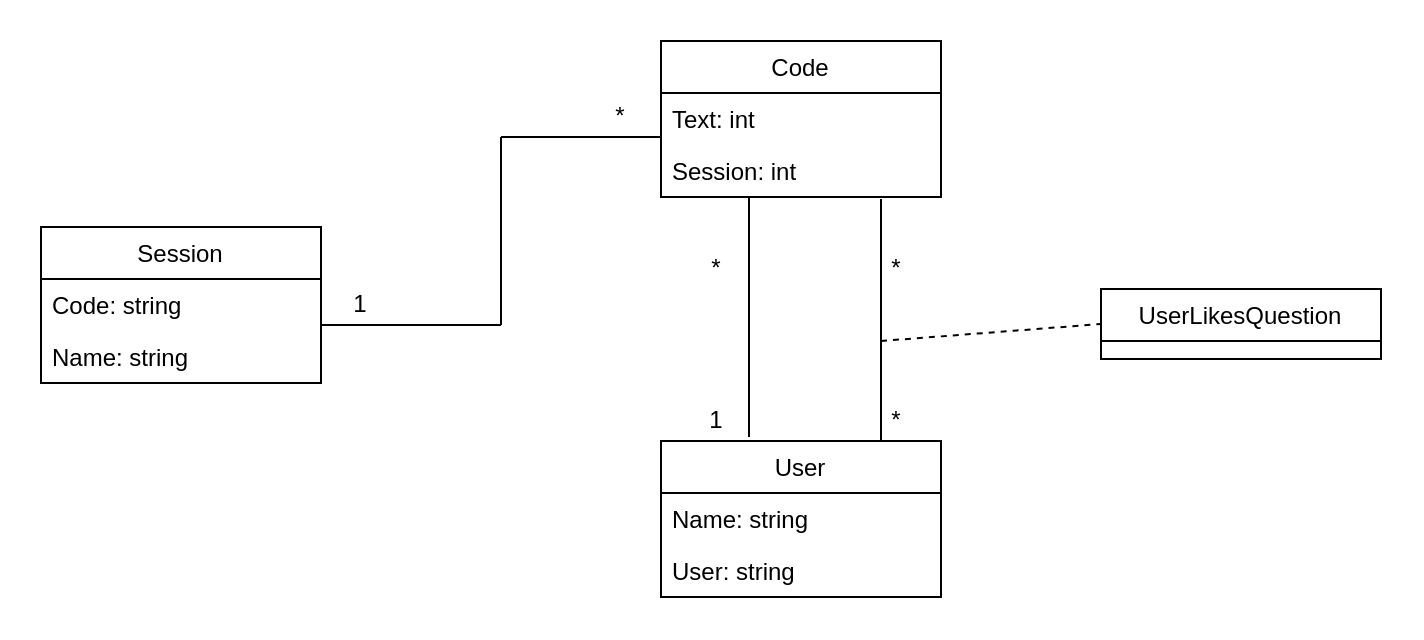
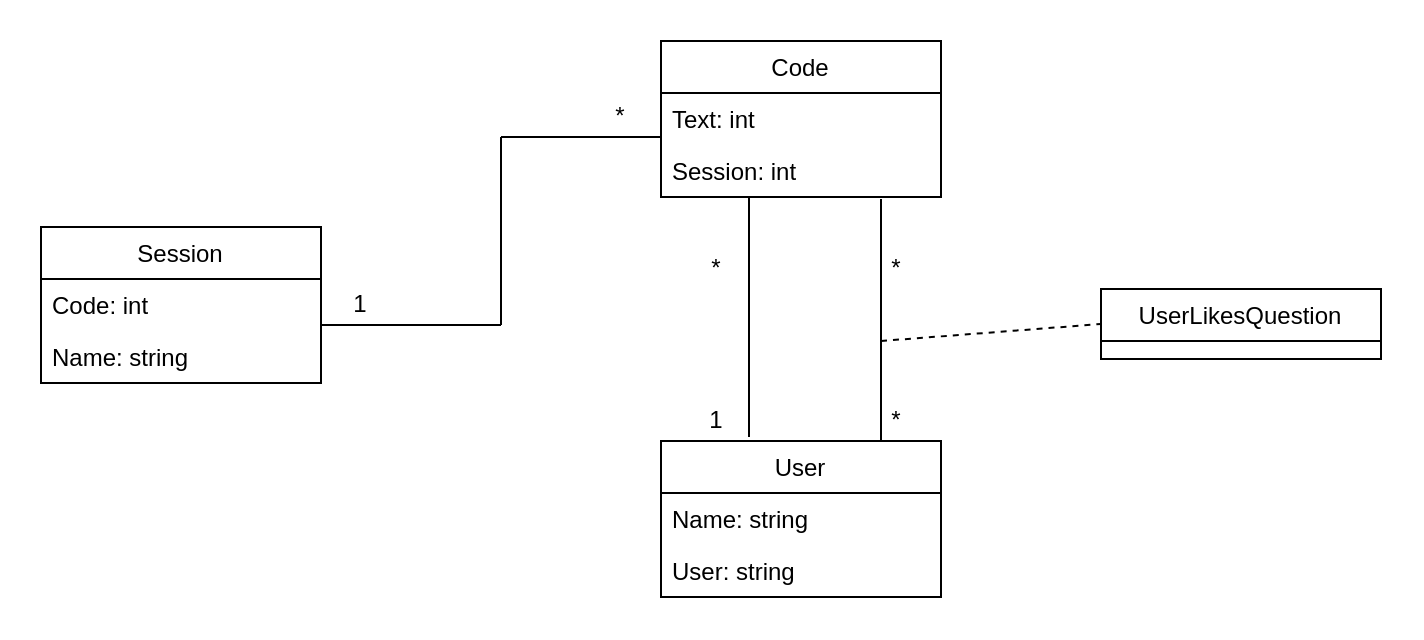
node "Code: string": label "Code: string" -> "Code: int"
